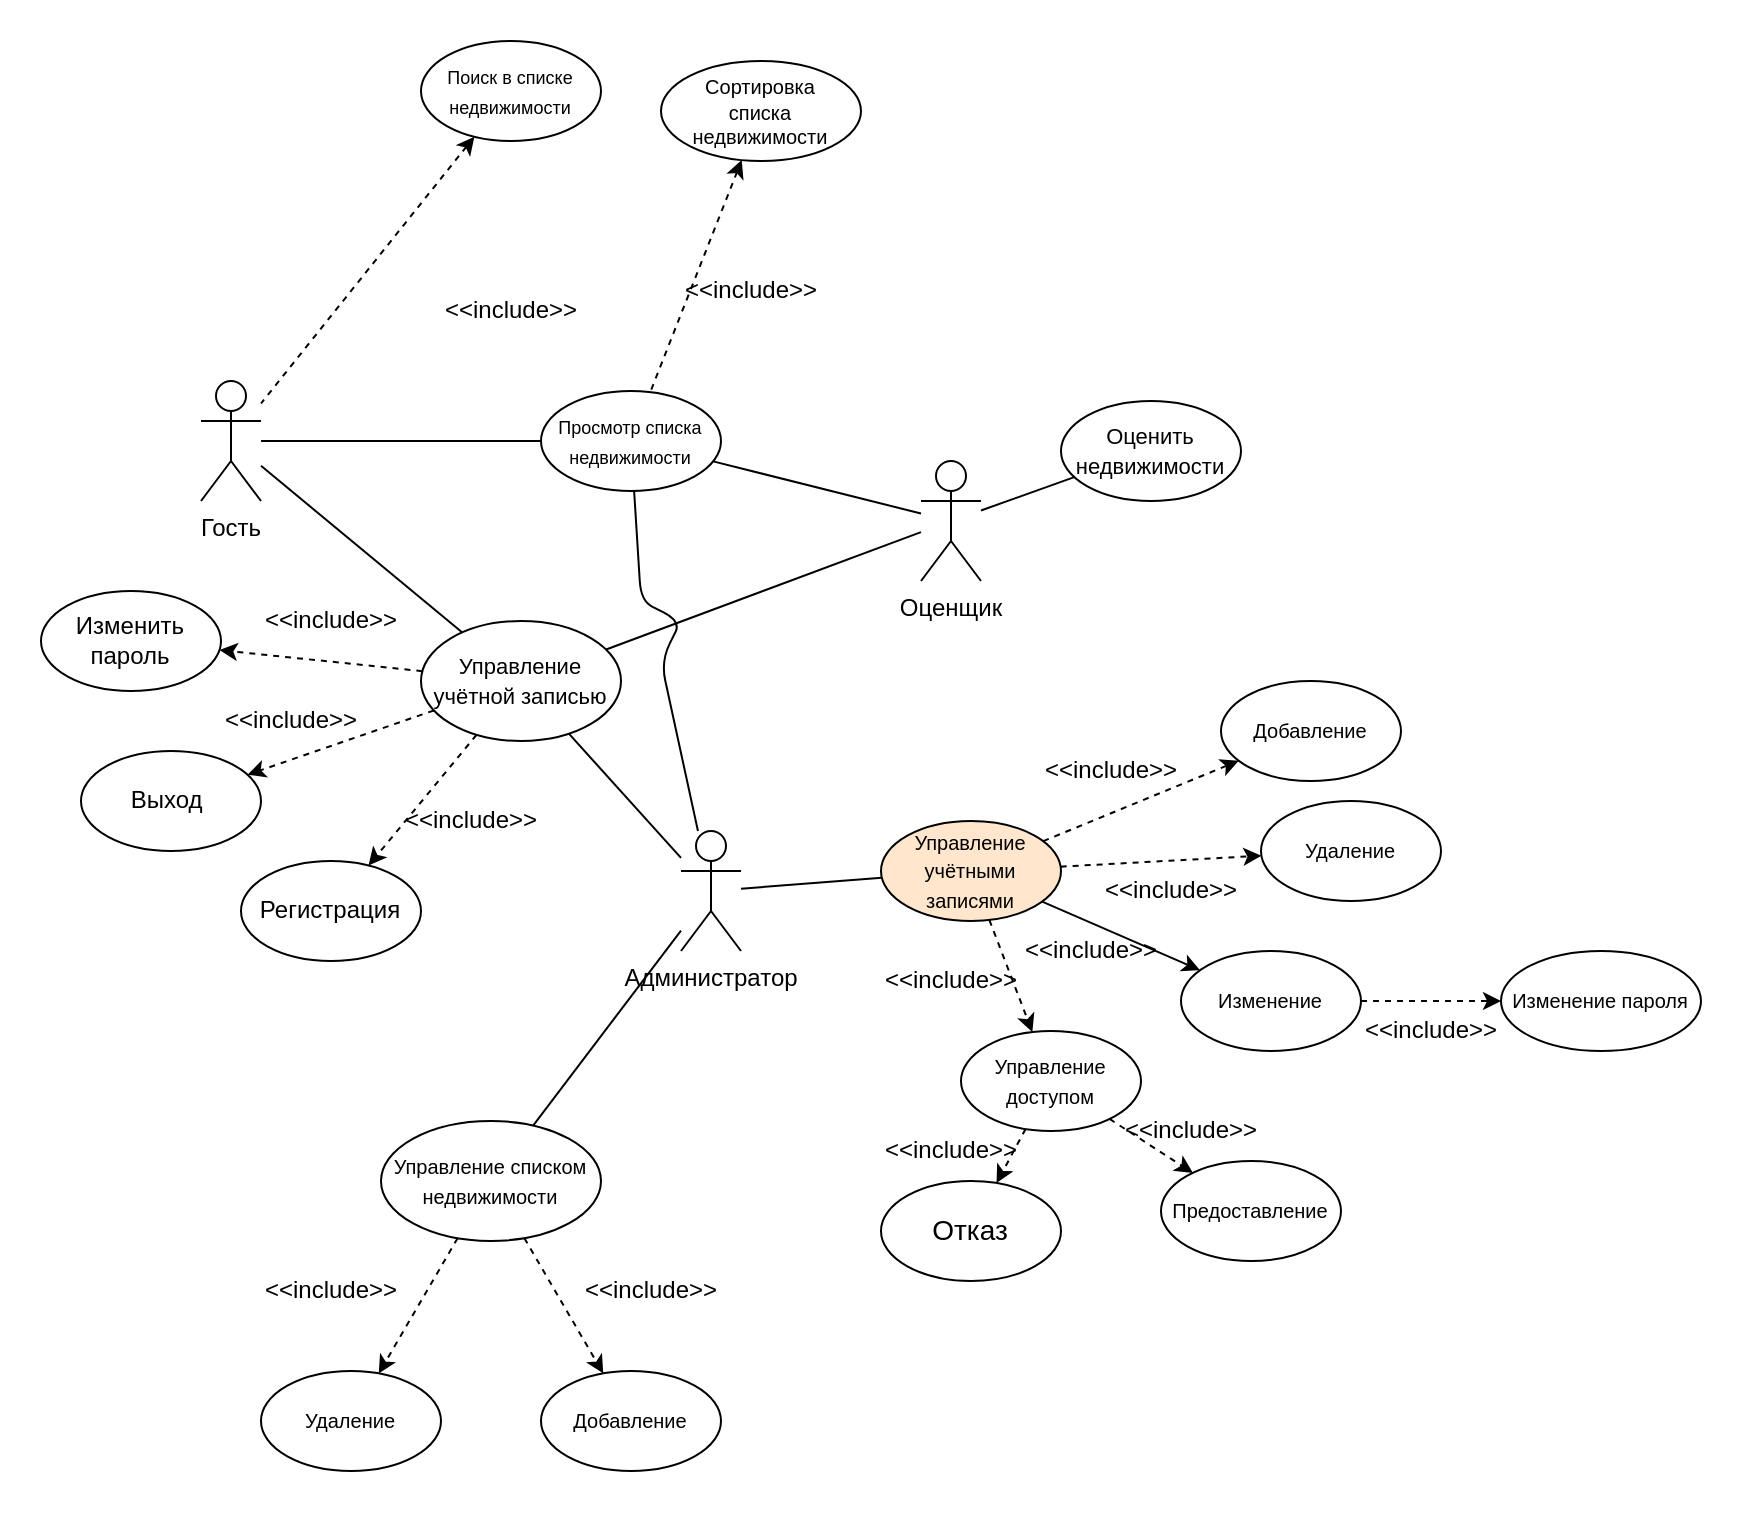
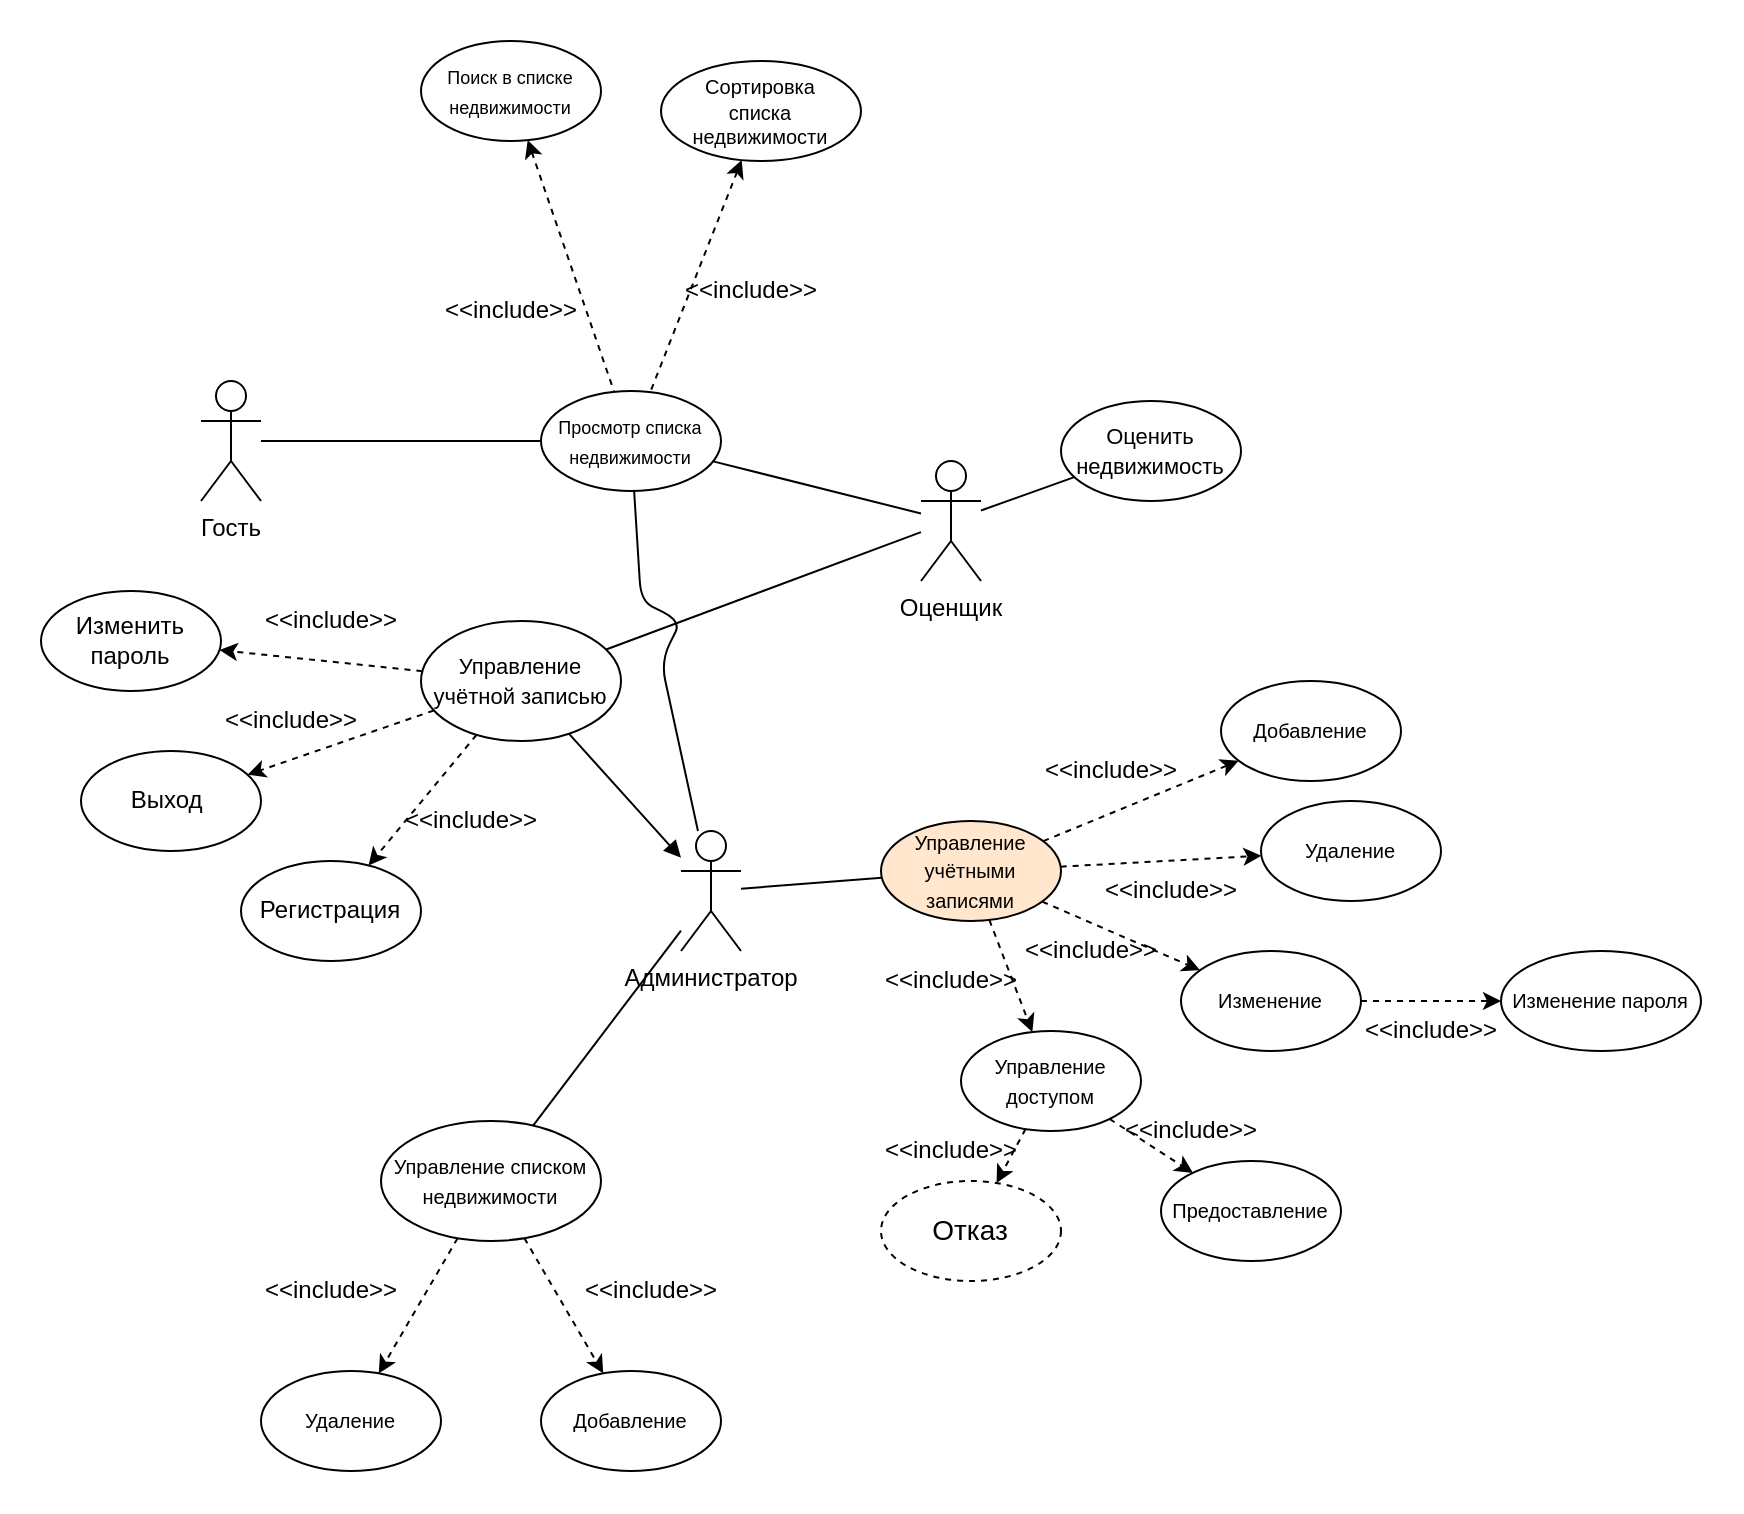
edge "Гость" -> "Поиск в списке недвижимости": now "Просмотр списка недвижимости" -> "Поиск в списке недвижимости"
node "Оценить недвижимости": label "Оценить недвижимости" -> "Оценить недвижимость"
edge "Гость" -- "Управление учётной записью": removed
edge "Управление учётной записью" -- "Администратор": arrowhead none -> block
edge "Управление учётными записями" -> "Изменение": style solid -> dashed
node "Отказ": style solid -> dashed
